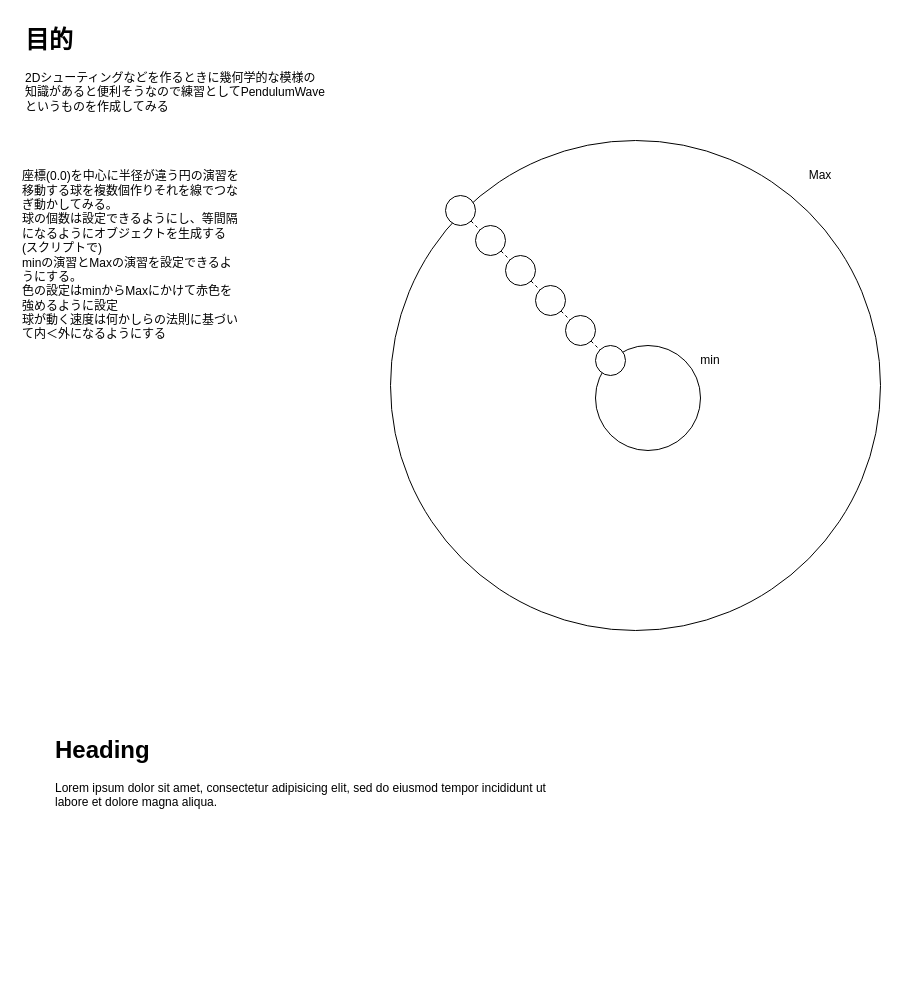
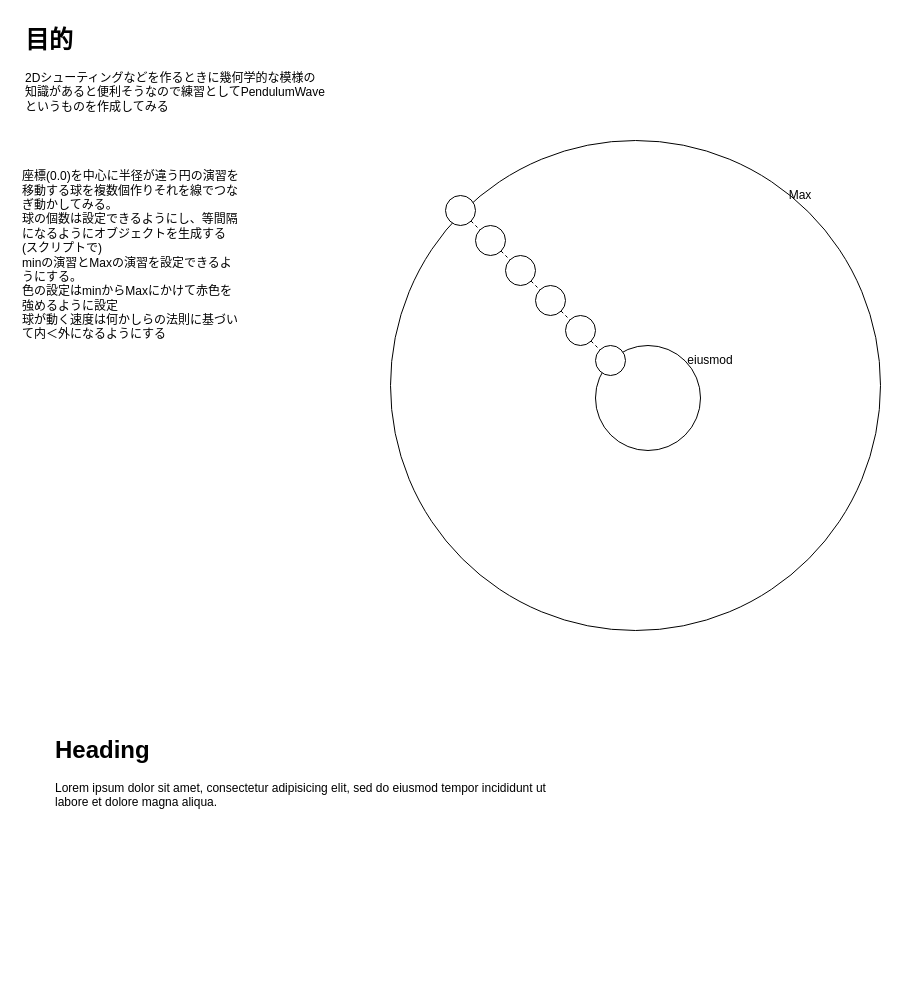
node "Max": moved (821, 176) -> (801, 196)
node "min": label "min" -> "eiusmod"
